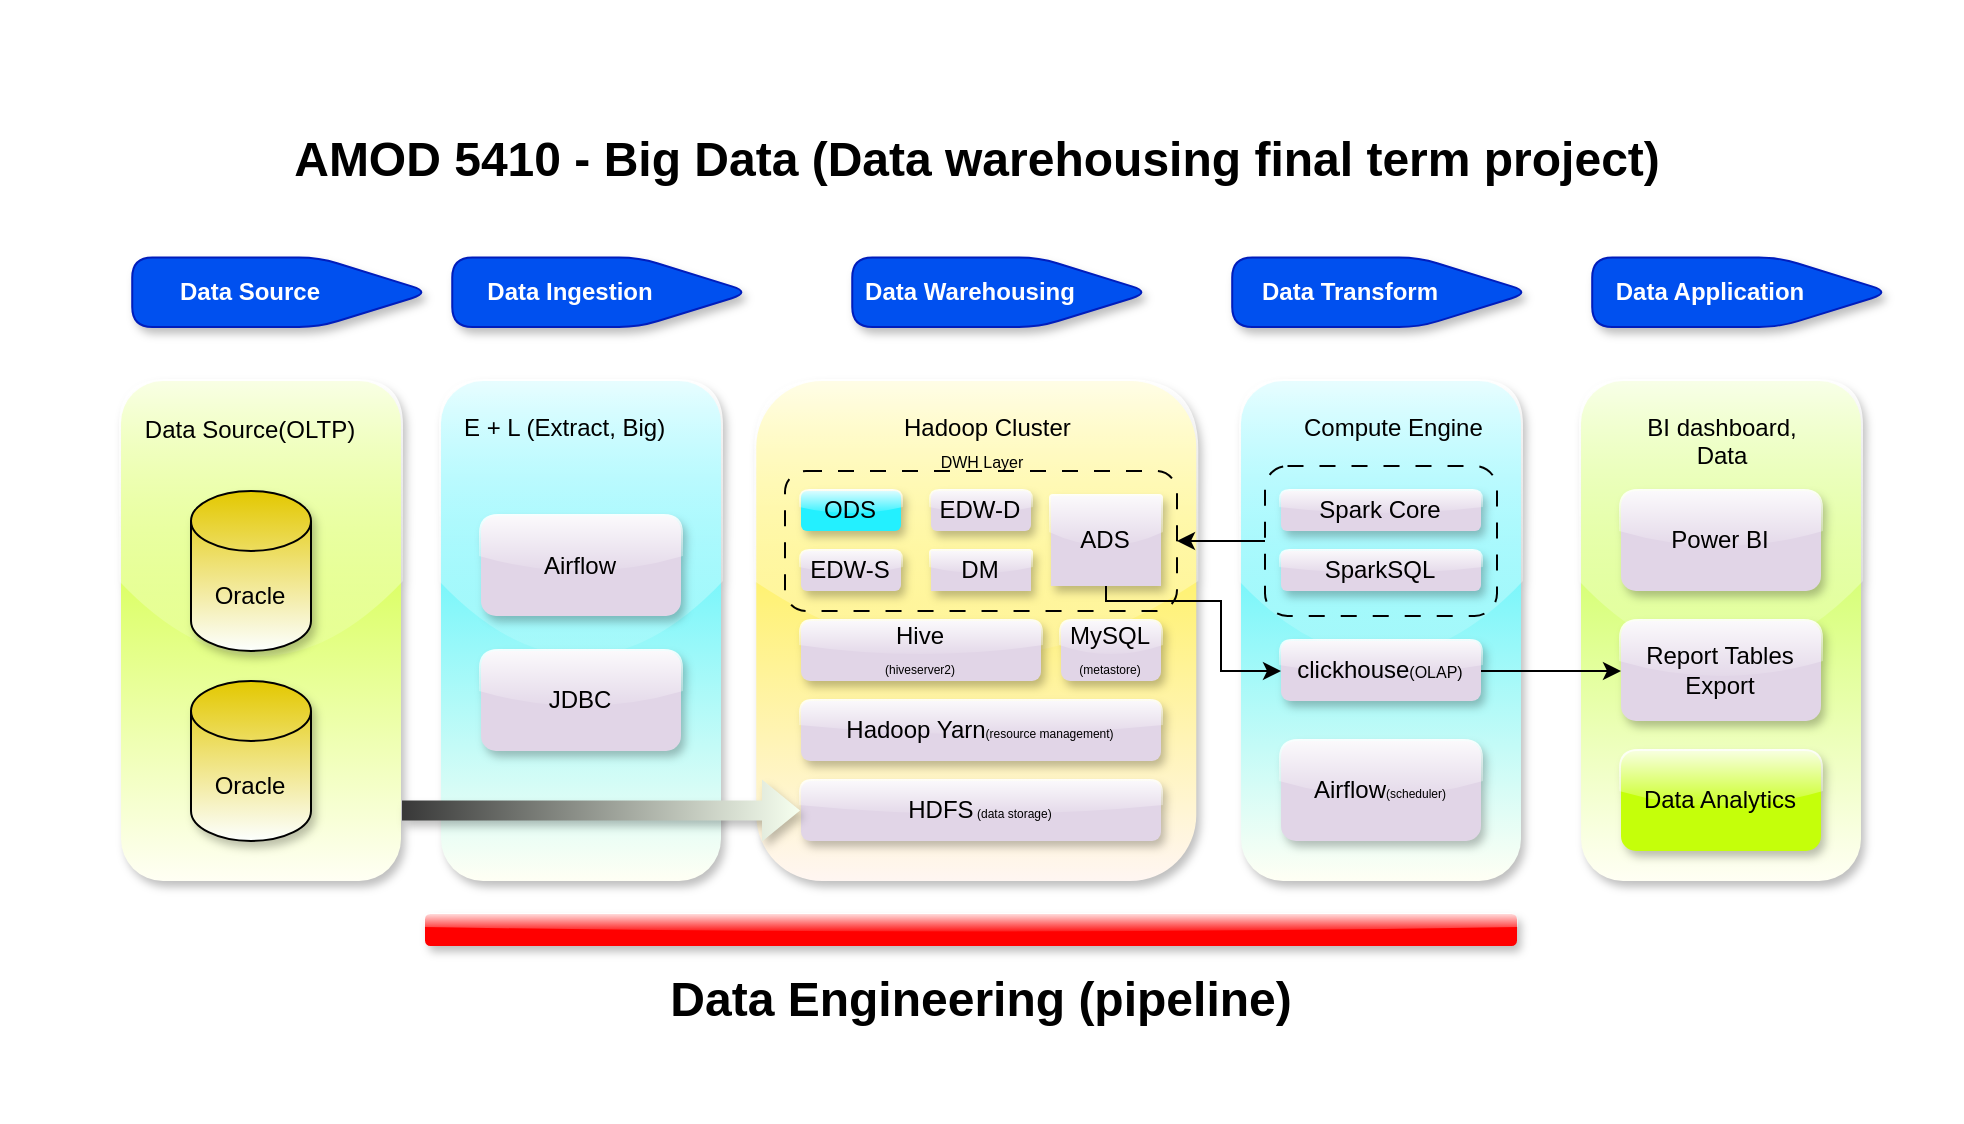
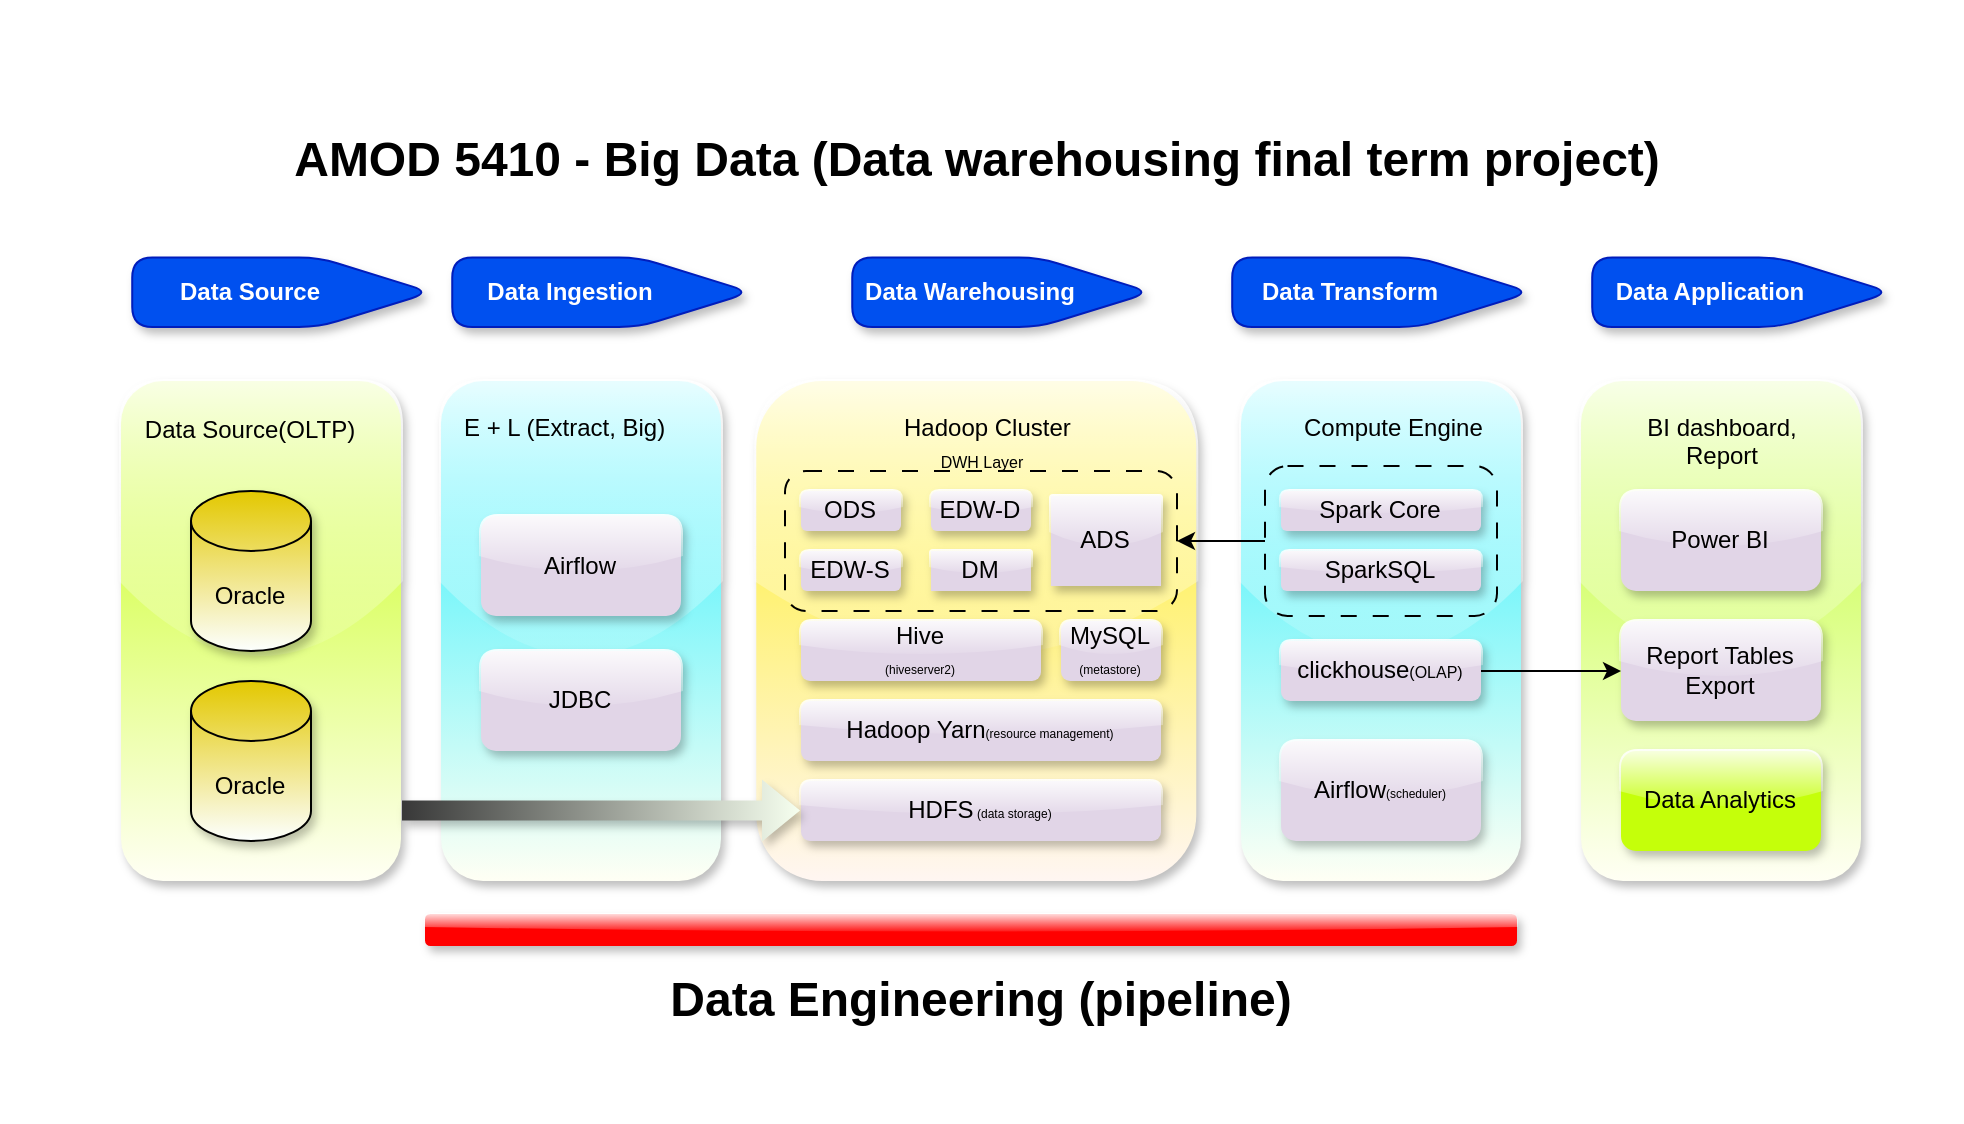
node "BI dashboard, Data": label "BI dashboard, Data" -> "BI dashboard, Report"
node "ODS": fillcolor #23f0ff -> #e1d5e7
edge "ADS" -> "clickhouse(OLAP)": removed
